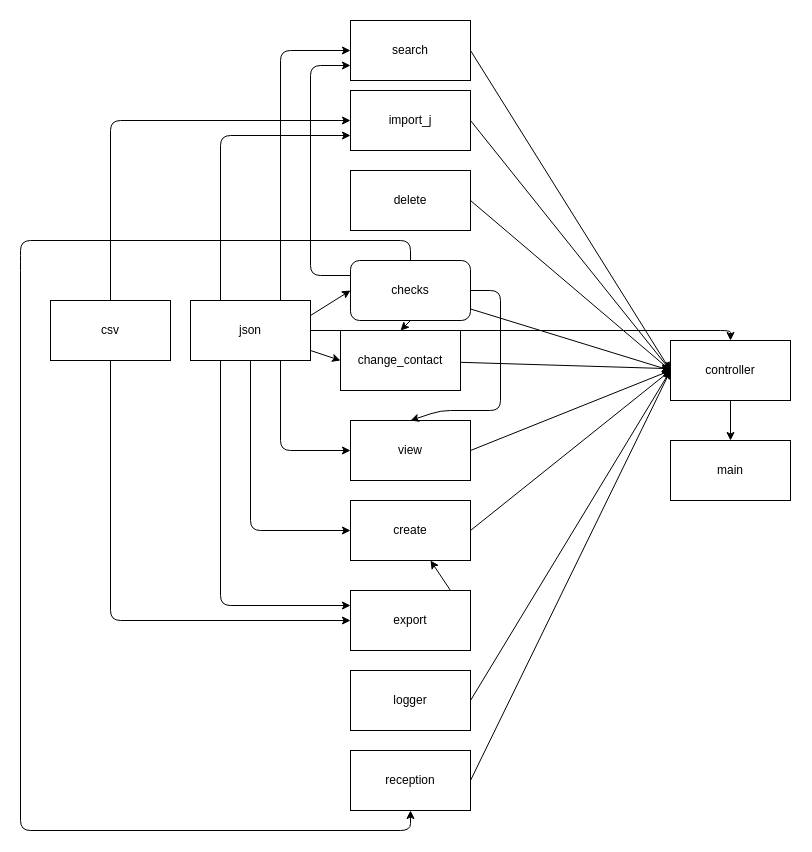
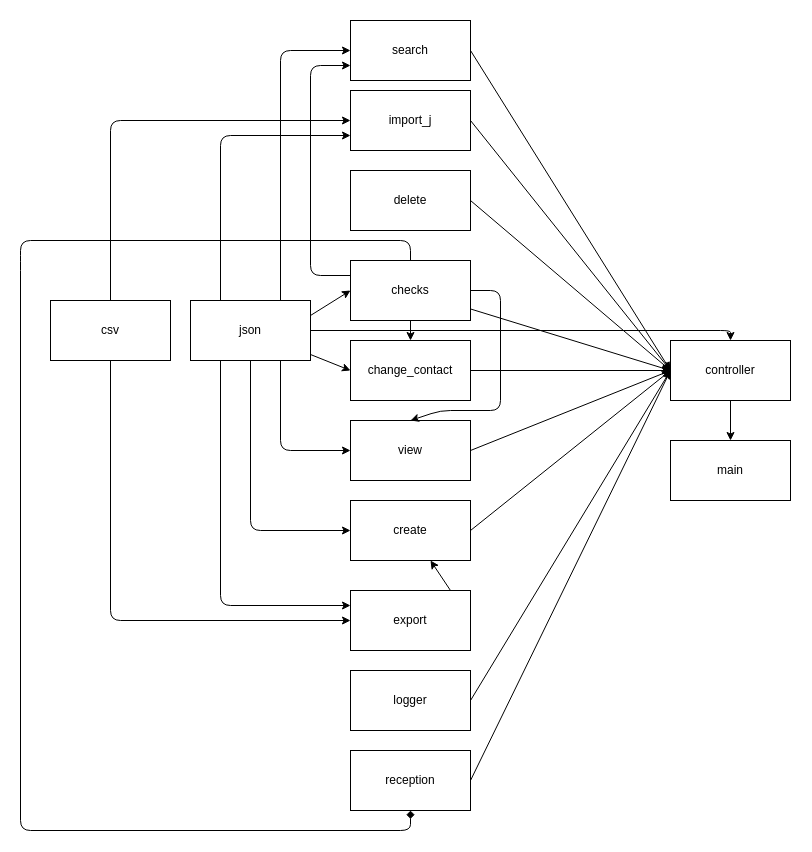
node "checks": shape rounded rectangle -> rectangle
node "change_contact": moved (401, 361) -> (411, 371)
edge "checks" -> "reception": arrowhead classic -> diamond
